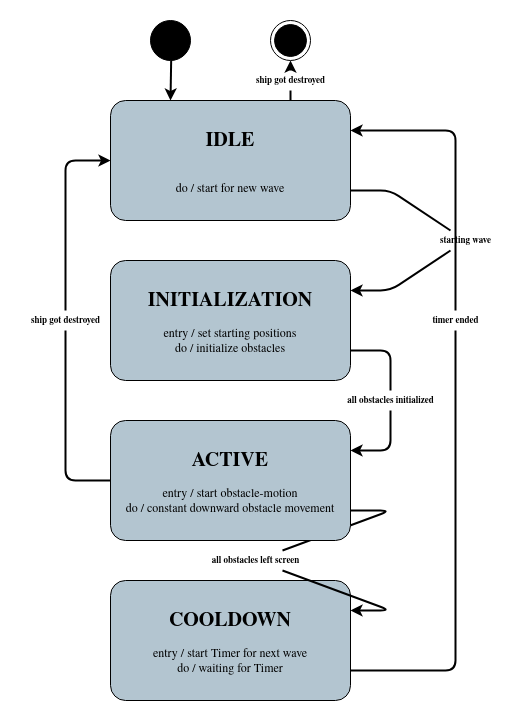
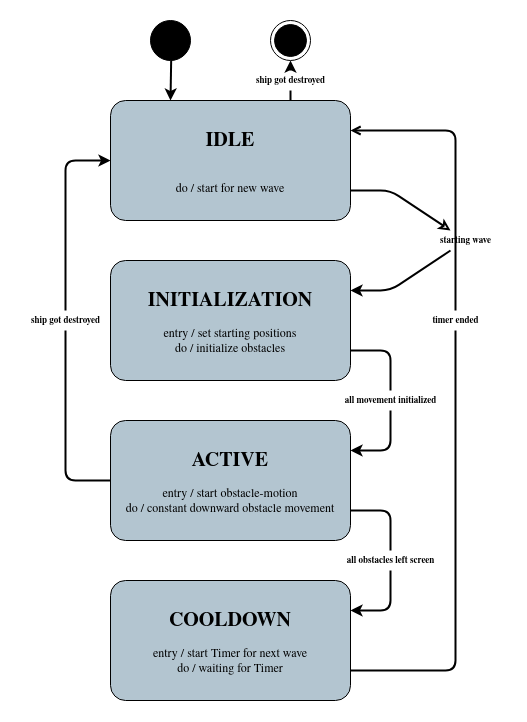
edge "timer ended" -> "IDLE do / start for new wave": arrowhead classic -> open
edge "IDLE do / start for new wave" -- "starting wave": arrowhead none -> classic
node "all obstacles initialized": label "all obstacles initialized" -> "all movement initialized"
node "all obstacles left screen": moved (256, 561) -> (391, 561)
